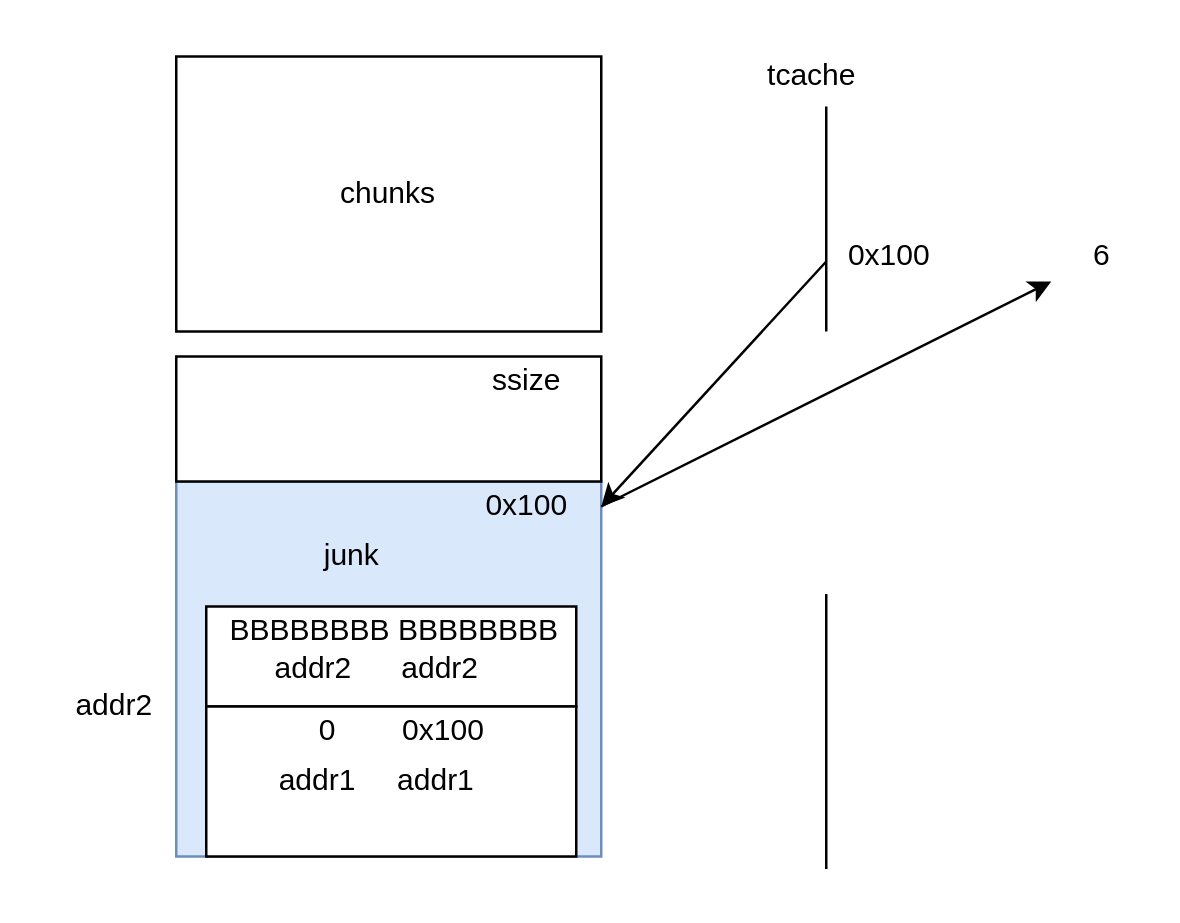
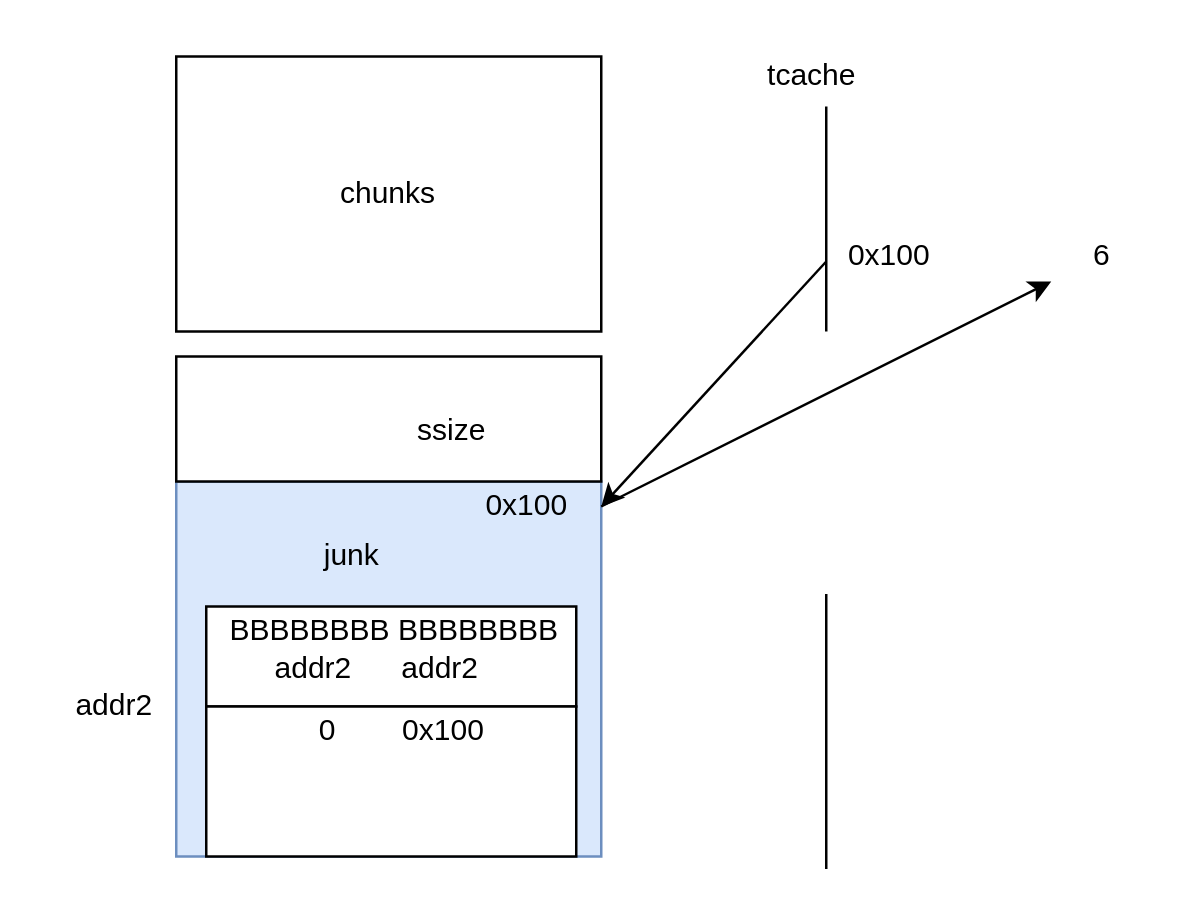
node "ssize": moved (526, 381) -> (451, 431)
node "addr1 addr1": removed
